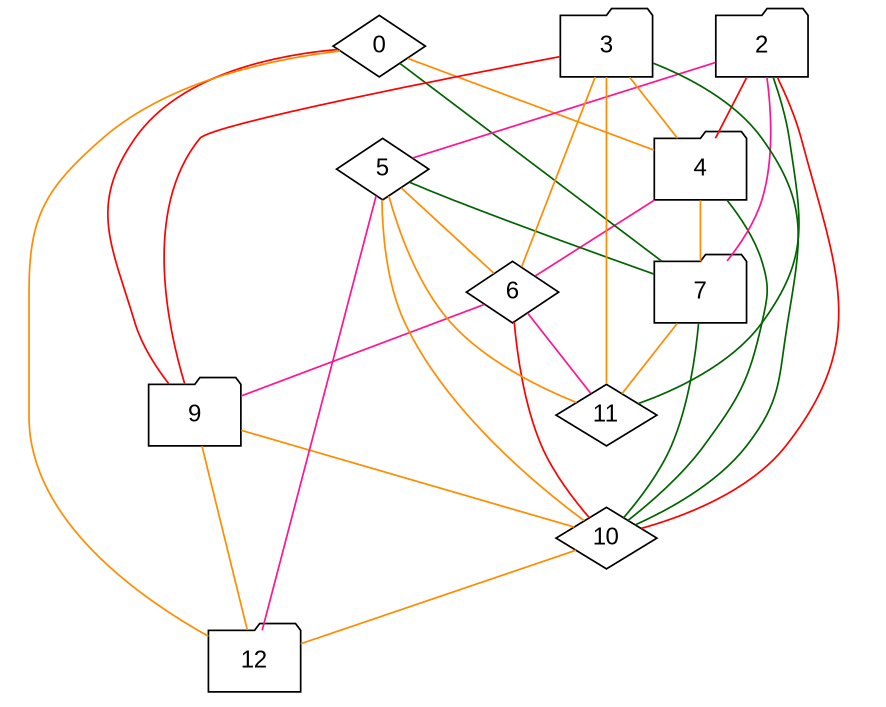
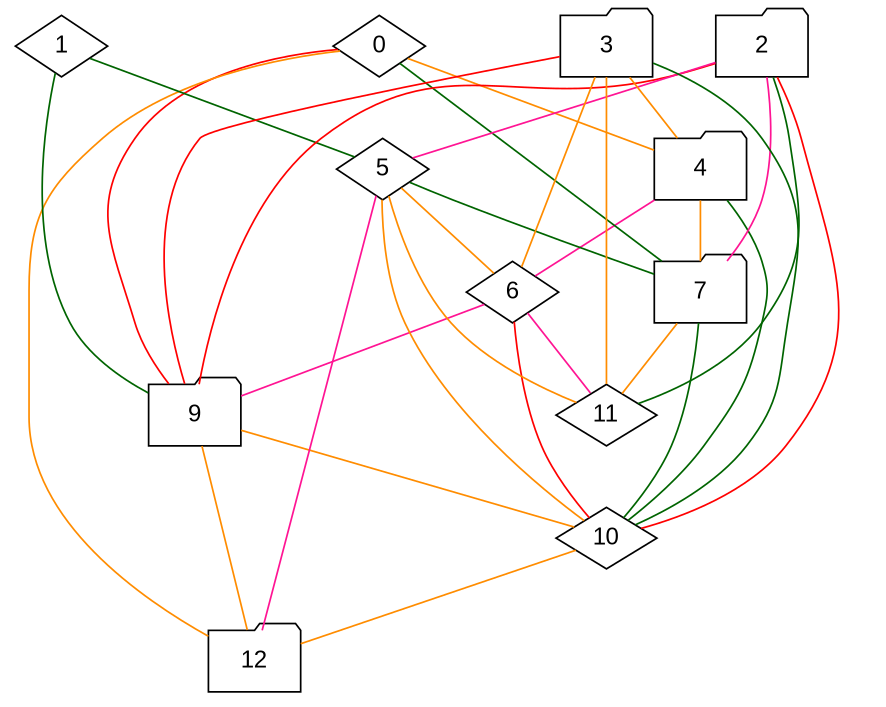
node "1": added
edge "2" -- "4": now "2" -- "9"
